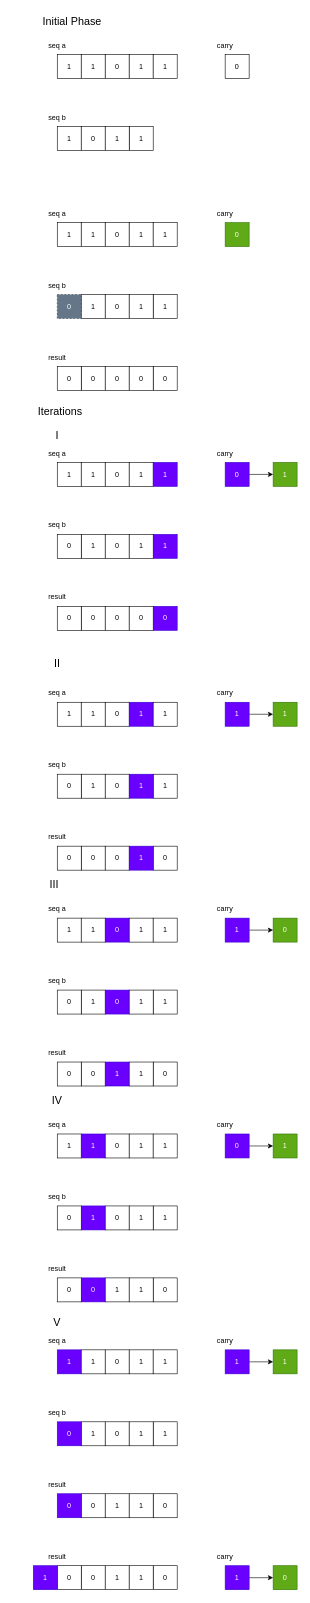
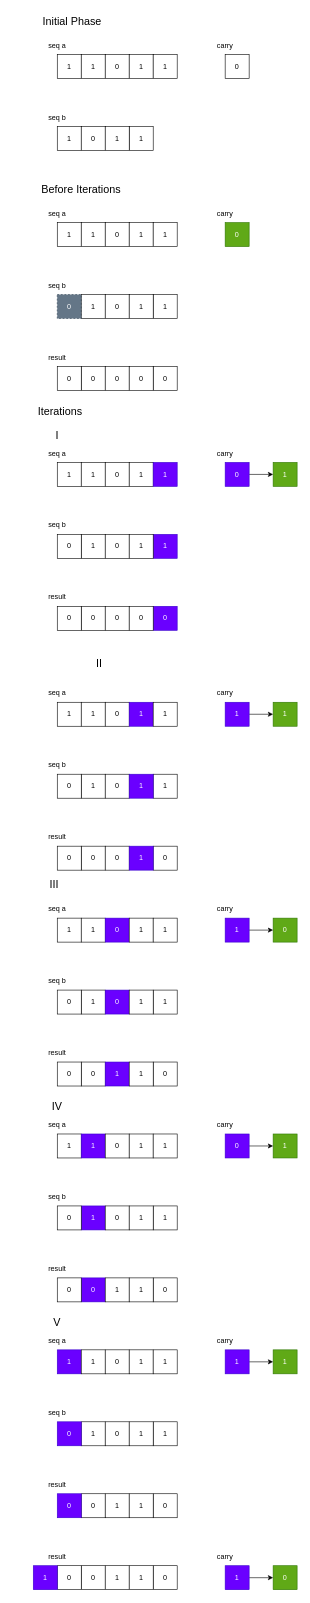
node "Before Iterations": added
node "II": moved (57, 663) -> (99, 663)
node "IV": moved (57, 1101) -> (57, 1107)
